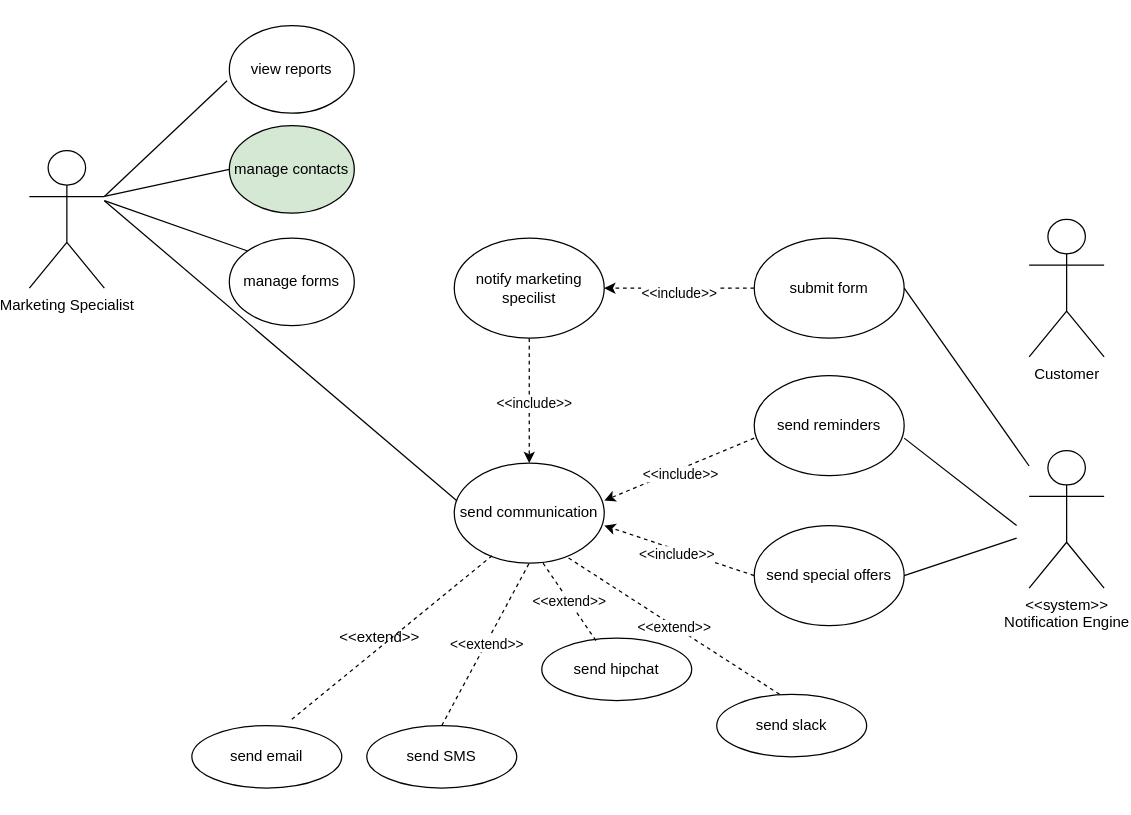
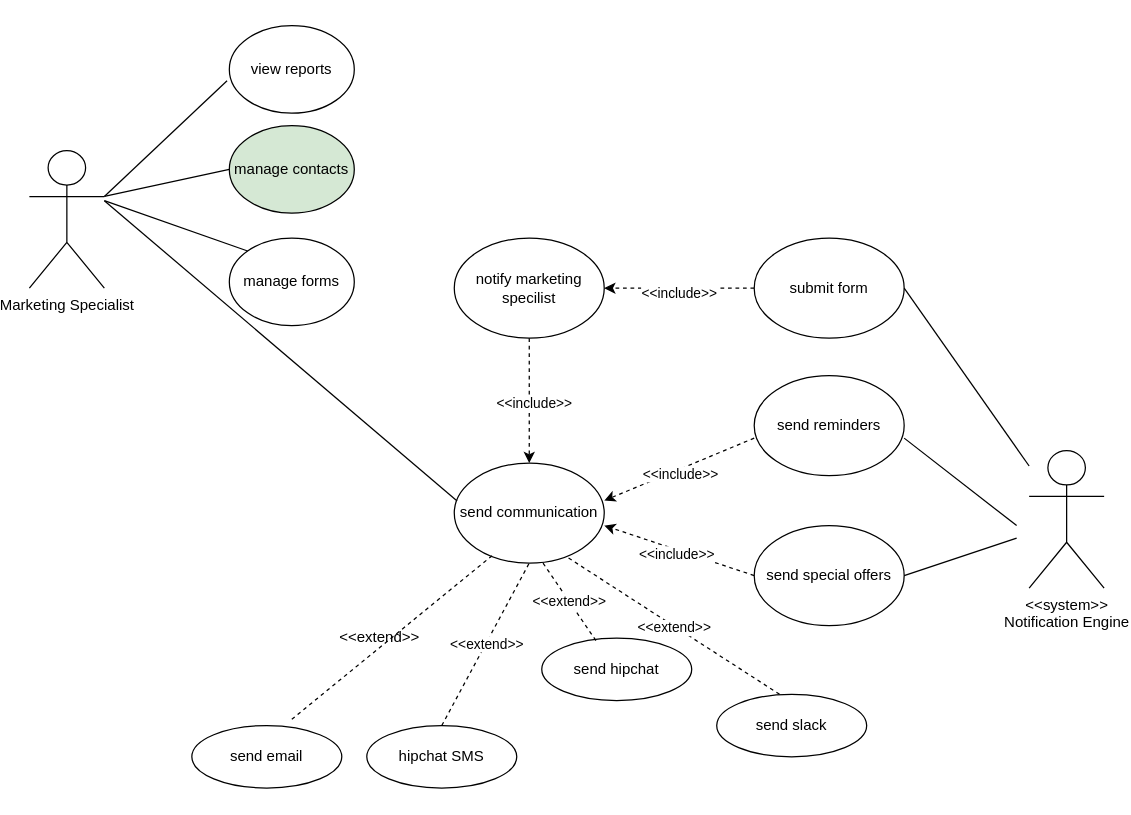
node "Customer": removed
node "send SMS": label "send SMS" -> "hipchat SMS"
